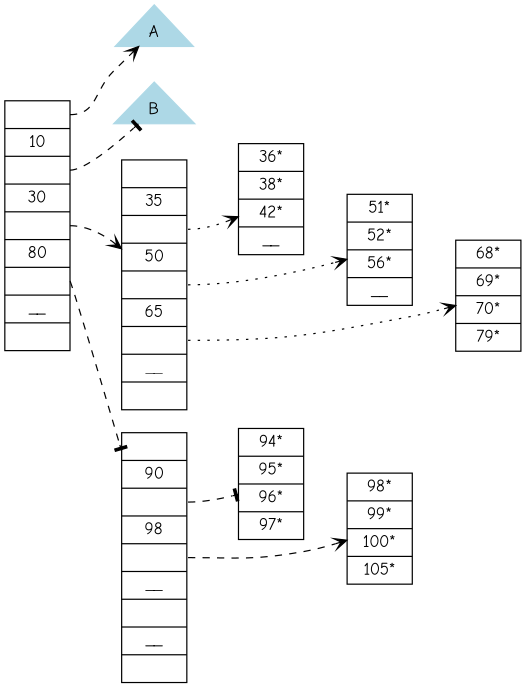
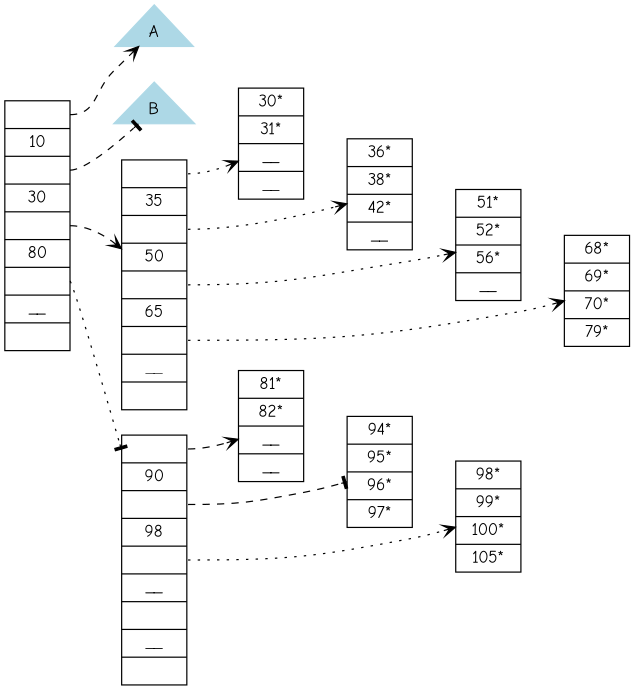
node "30*": added
edge "10" -> "90": style dashed -> dotted
node "81*": added
edge "90" -> "98*": style dashed -> dotted
